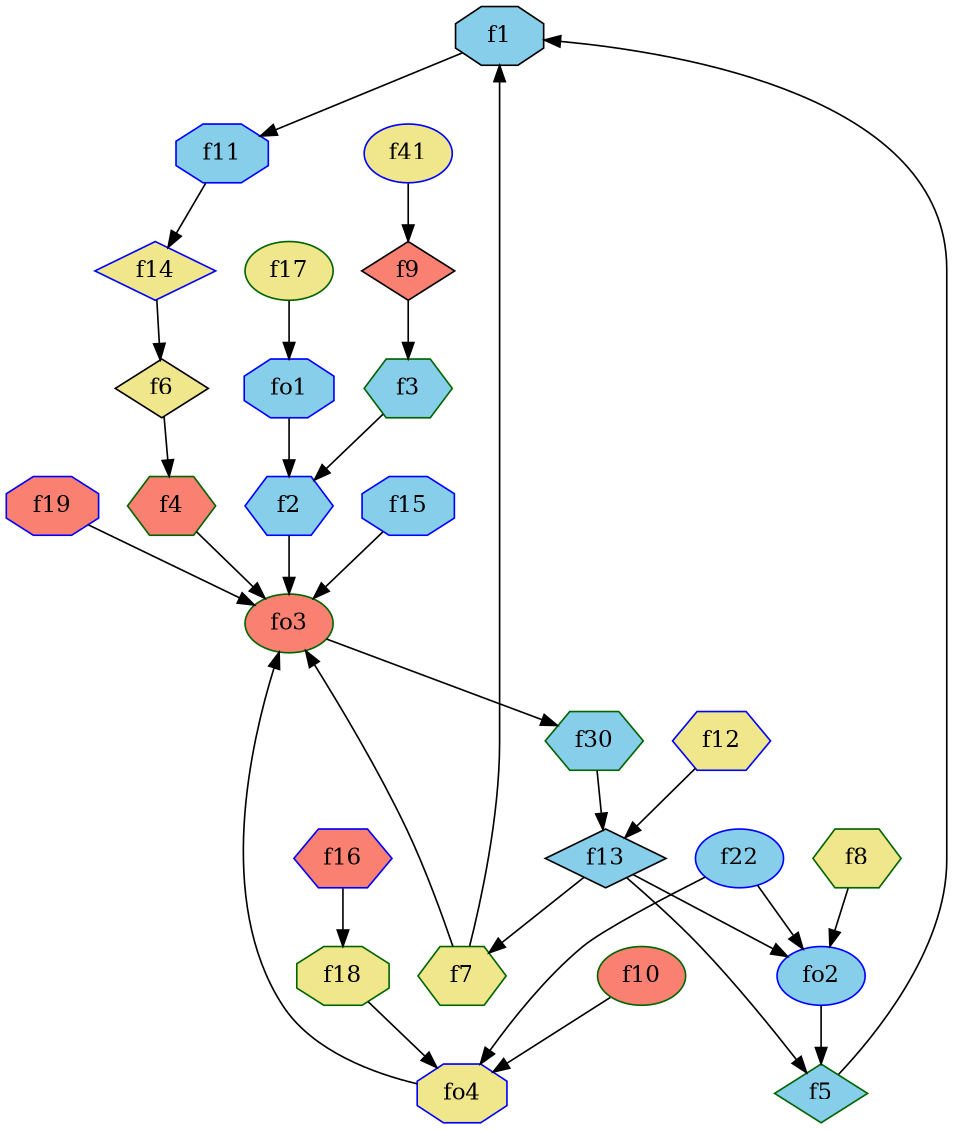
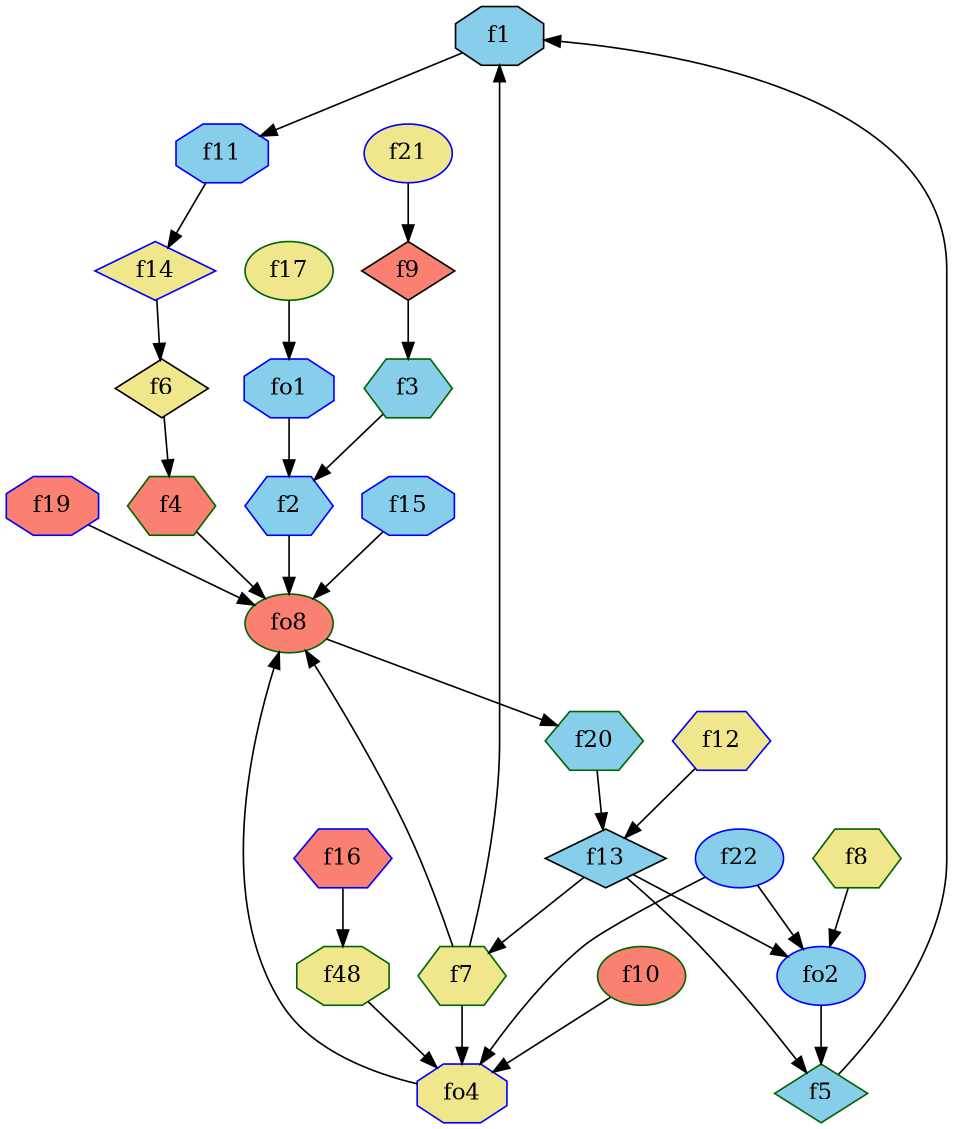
node "f41": label "f41" -> "f21"
node "fo3": label "fo3" -> "fo8"
node "f30": label "f30" -> "f20"
node "f18": label "f18" -> "f48"
edge "f7" -> "fo4": added
